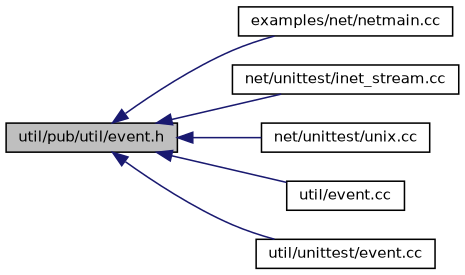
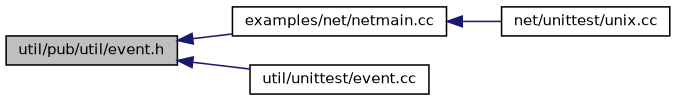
node "net/unittest/inet_stream.cc": removed
edge "net/unittest/unix.cc" -> "util/pub/util/event.h": now "net/unittest/unix.cc" -> "examples/net/netmain.cc"
node "util/event.cc": removed
